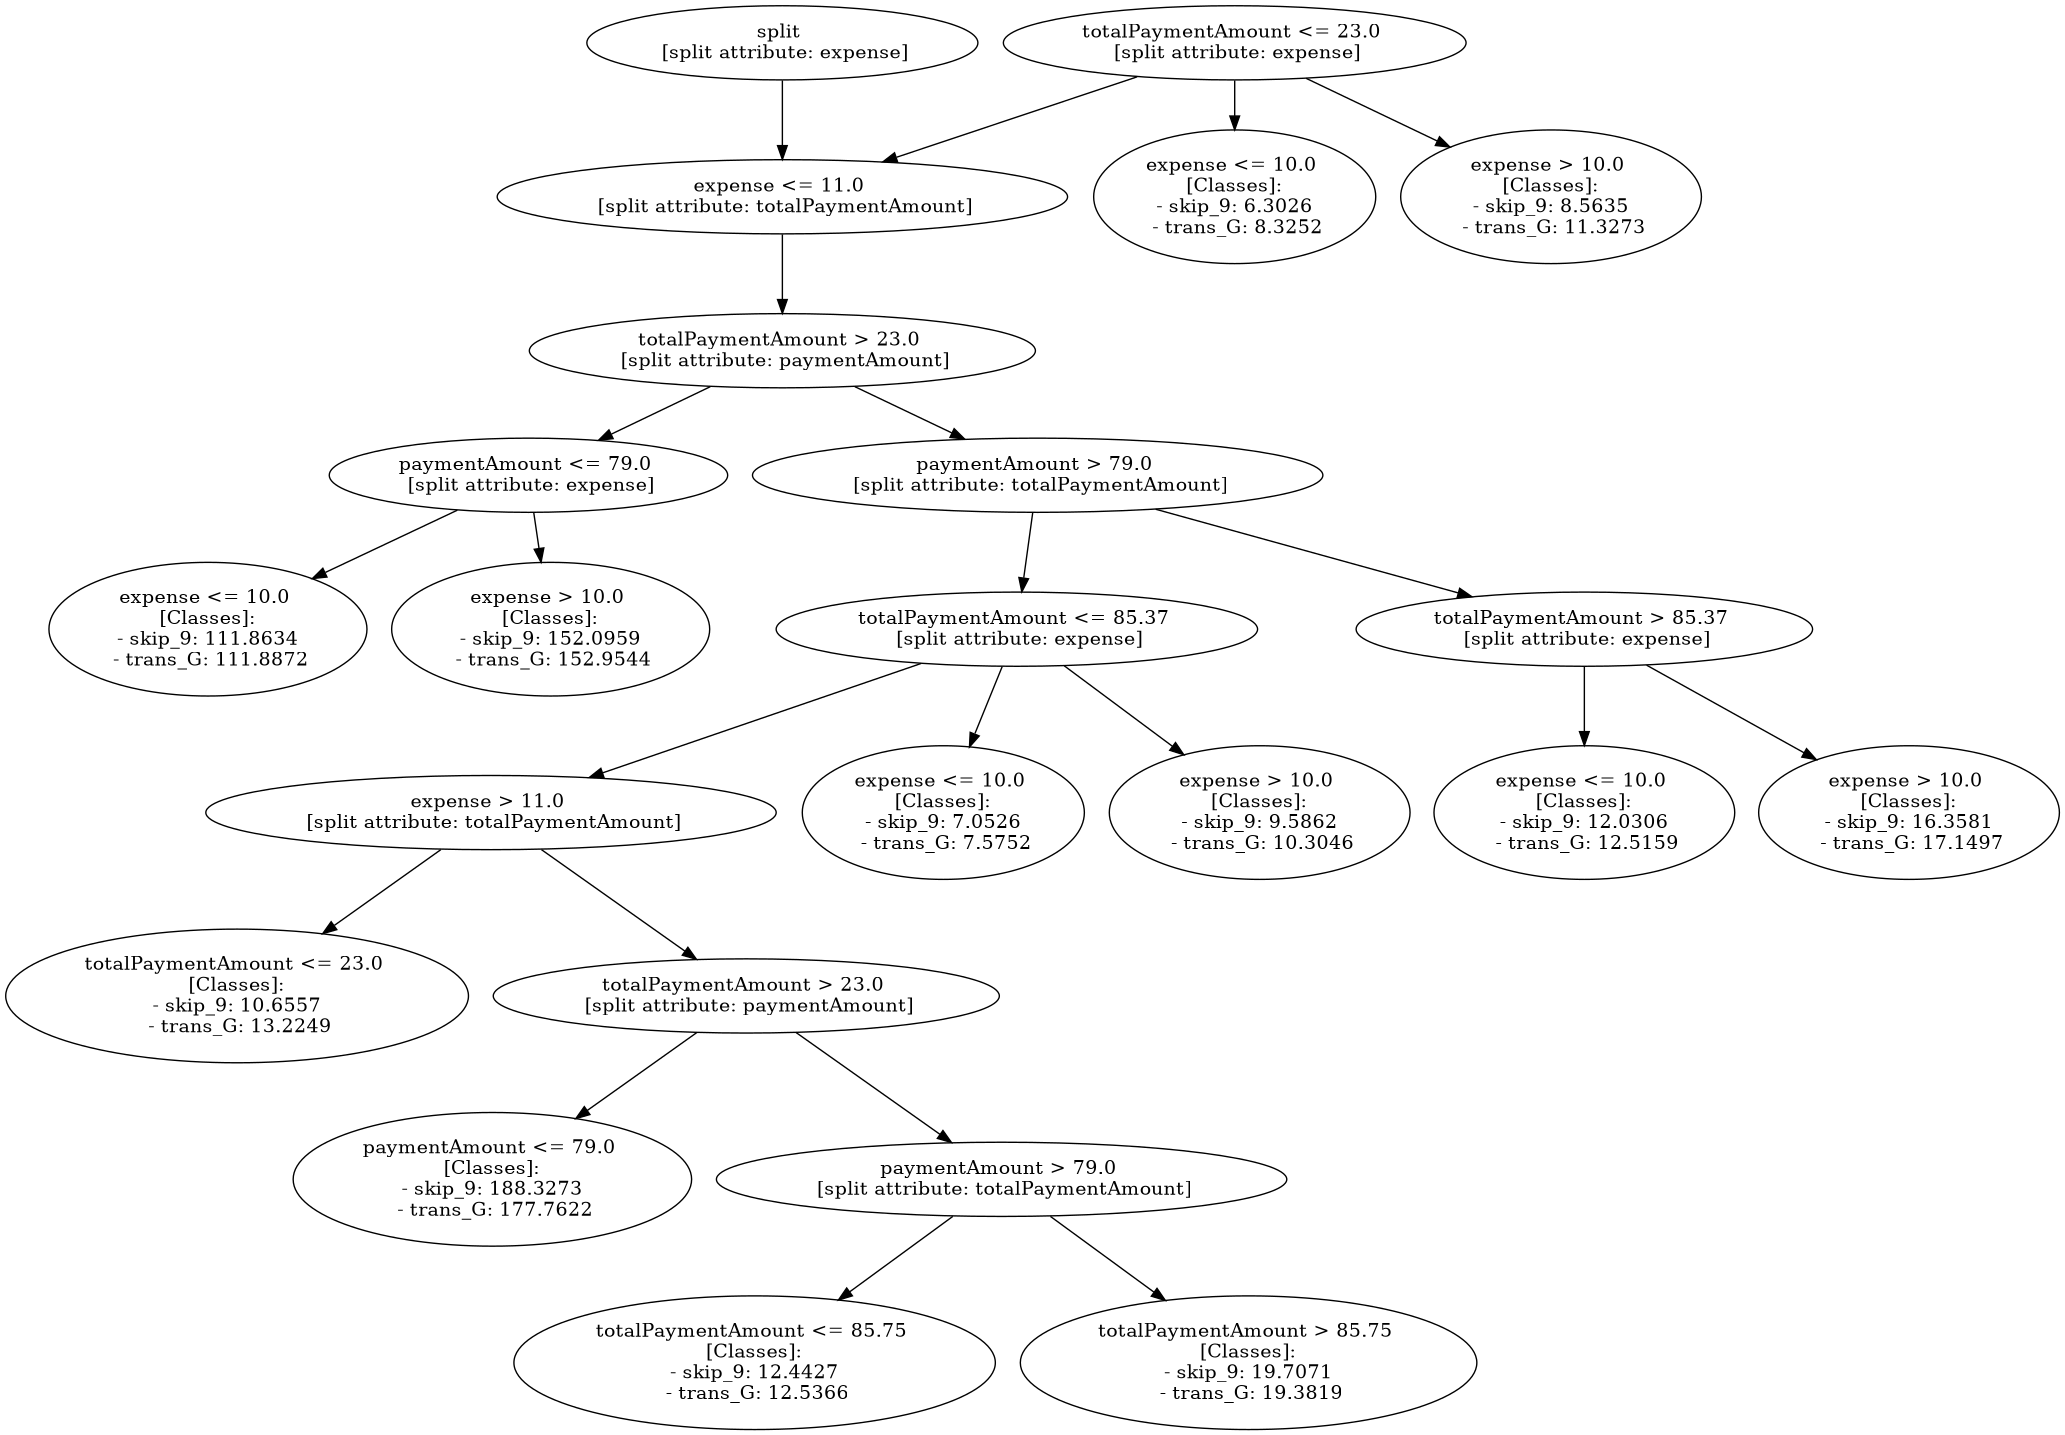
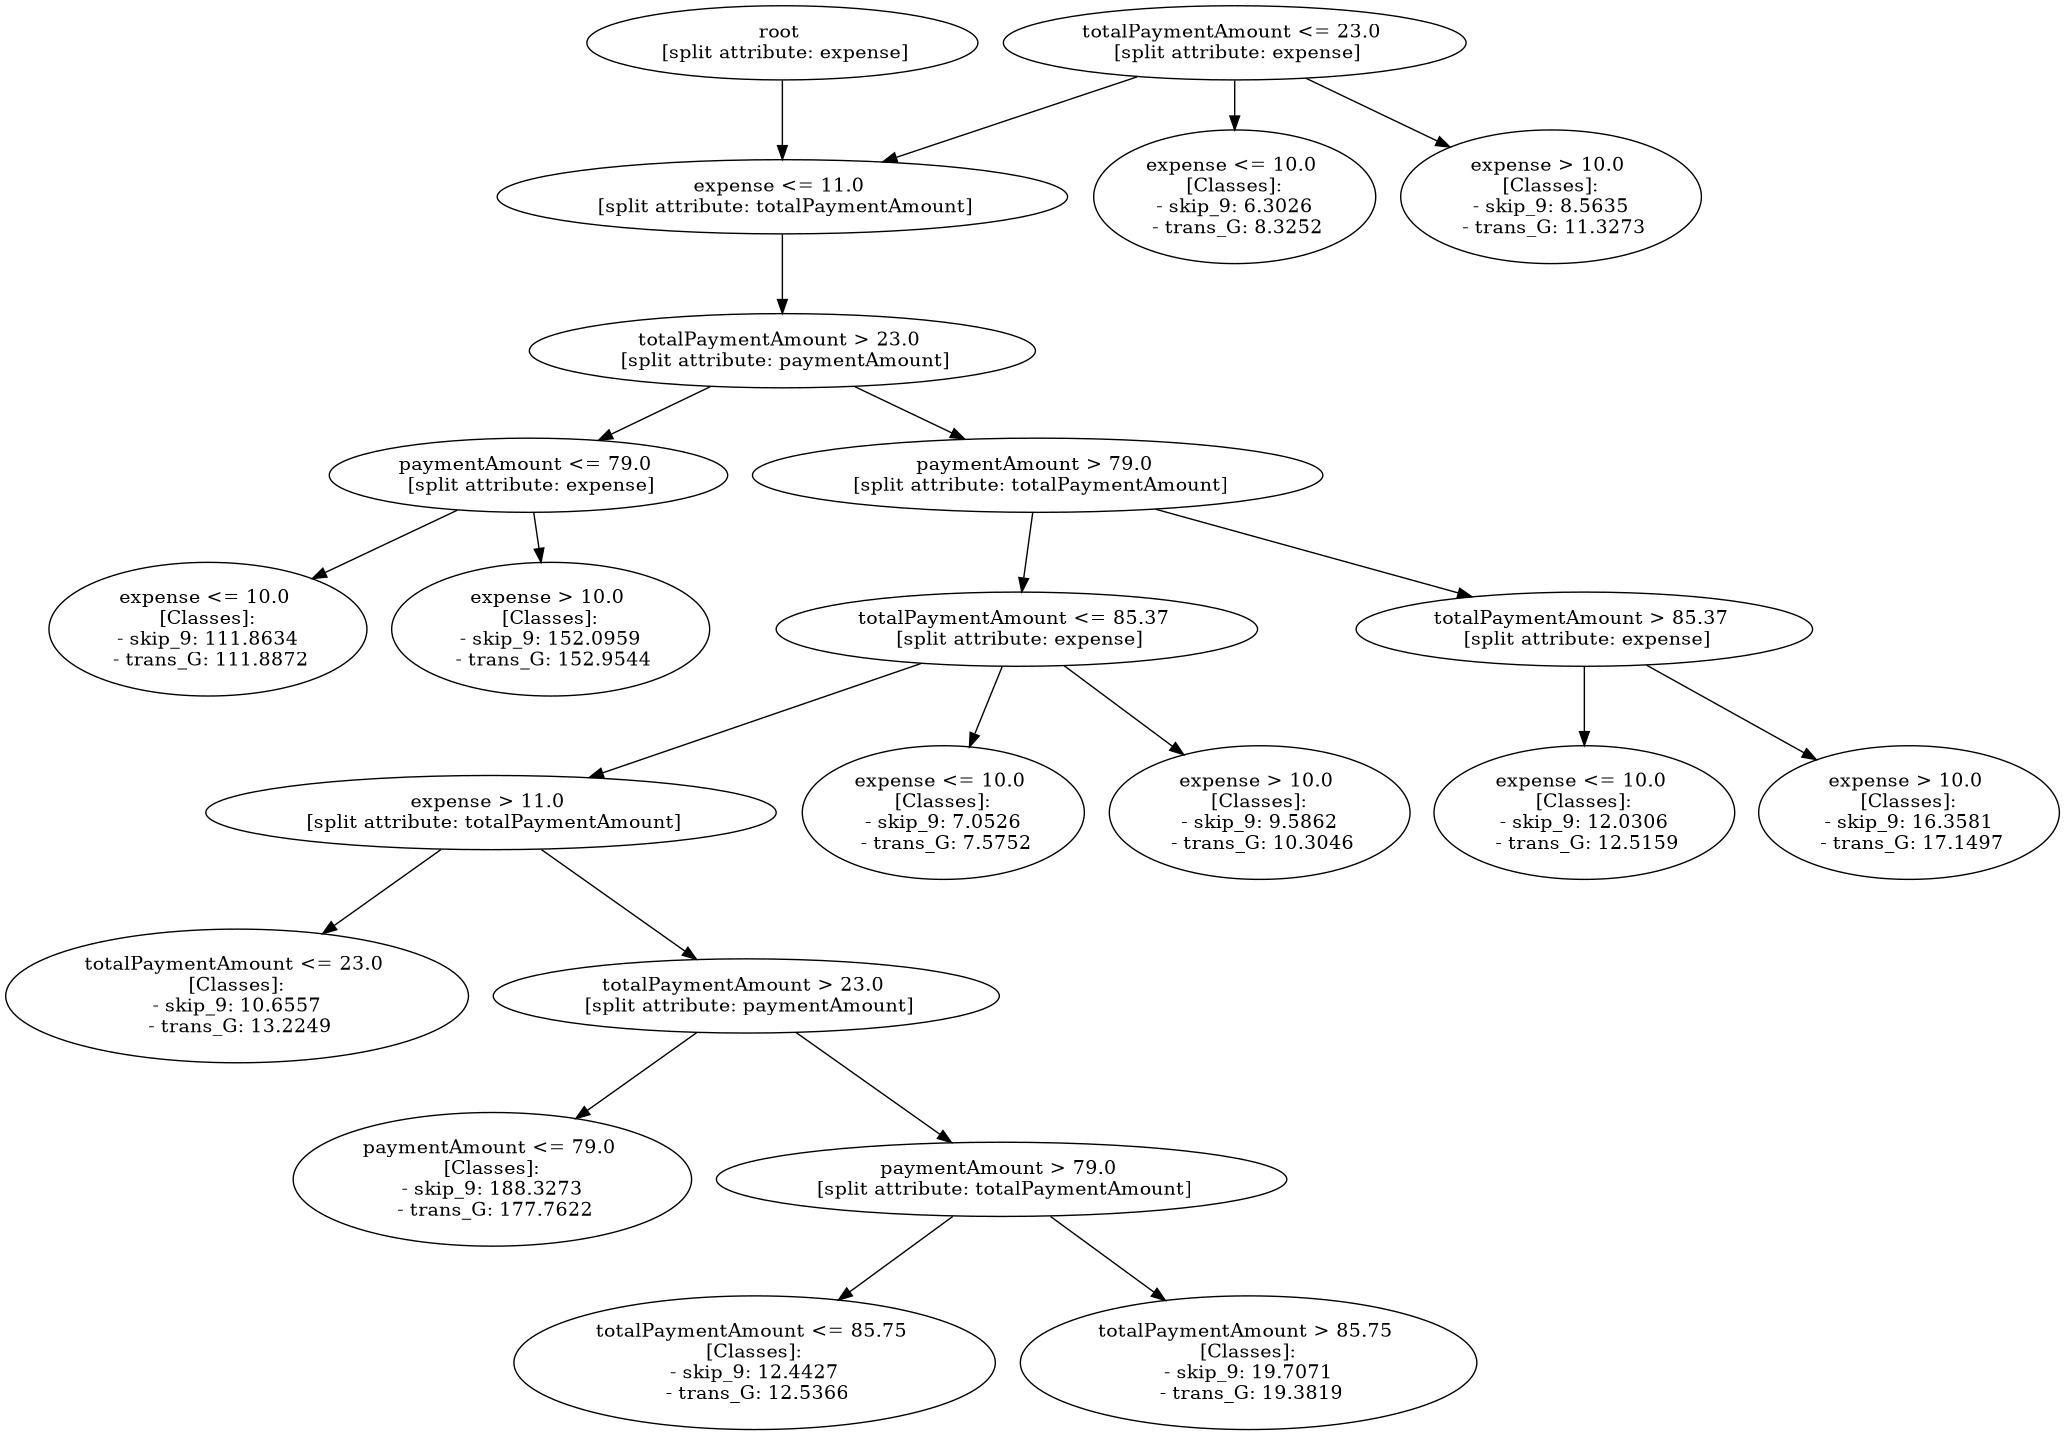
node "split [split attribute: expense]": label "split [split attribute: expense]" -> "root [split attribute: expense]"
